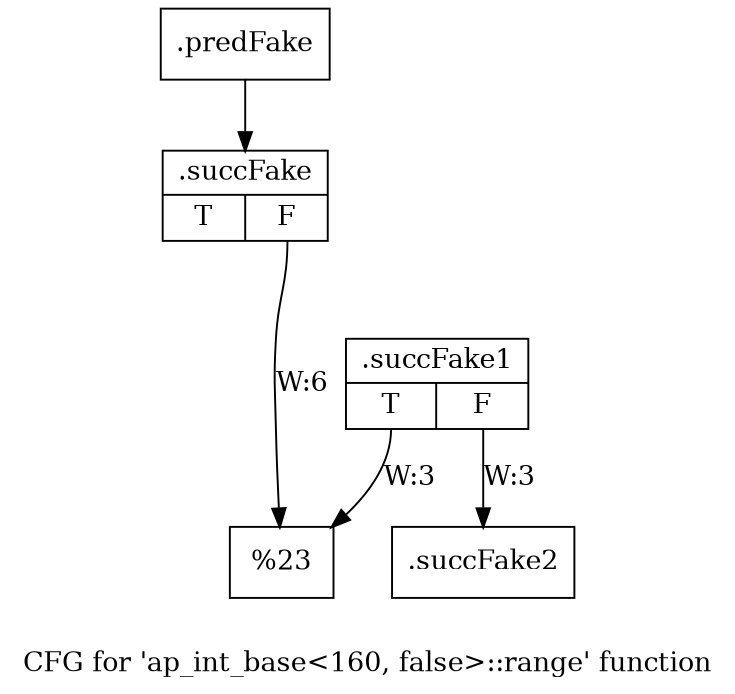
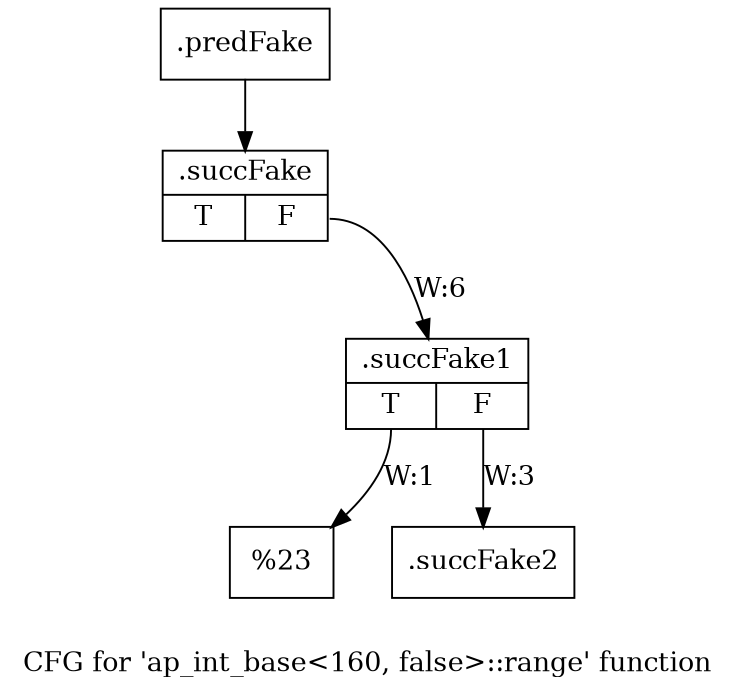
edge ".succFake" -> "%23": now ".succFake" -> ".succFake1"
edge ".succFake1" -> "%23": label "W:3" -> "W:1"
